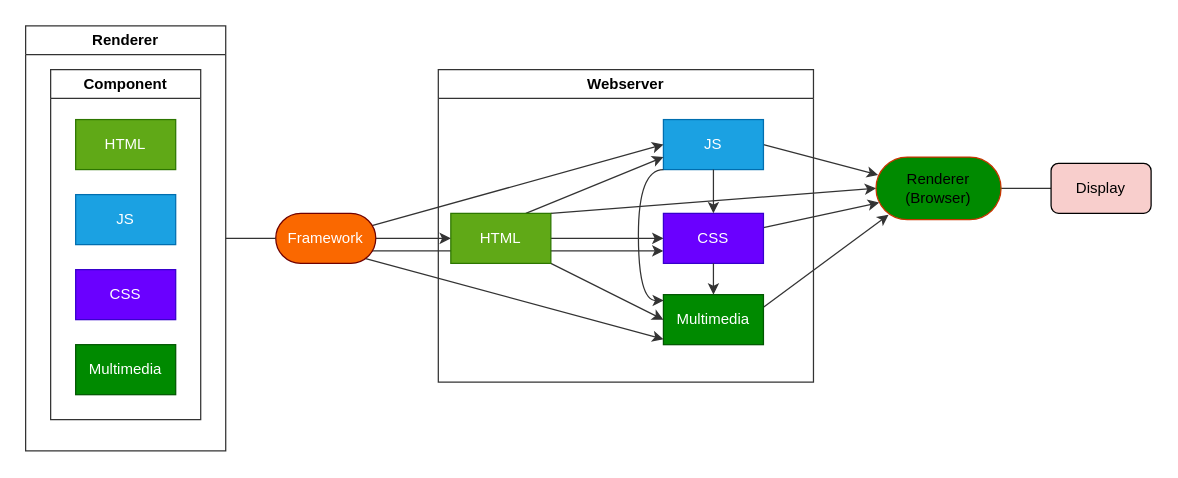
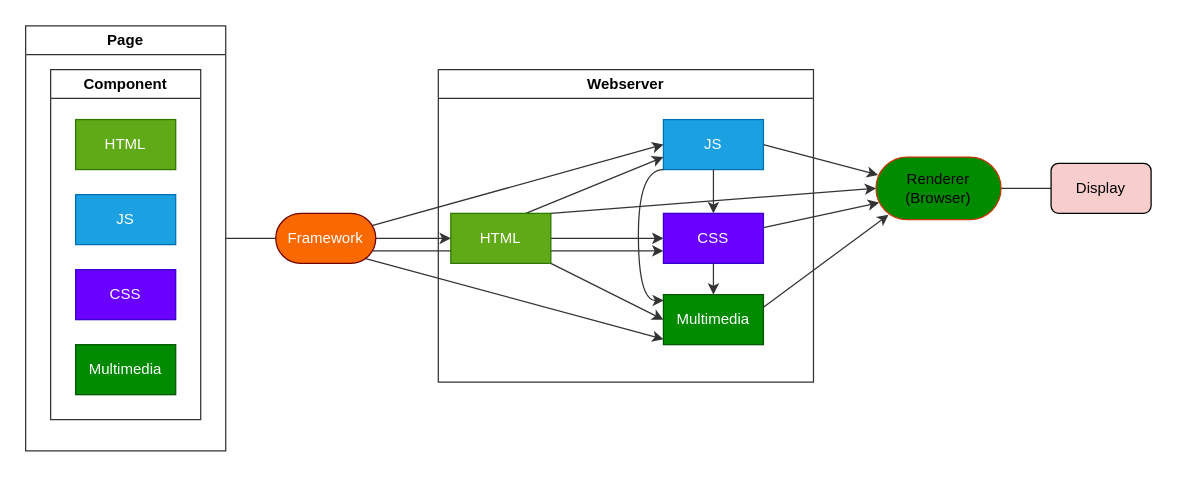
node "Renderer": label "Renderer" -> "Page"
